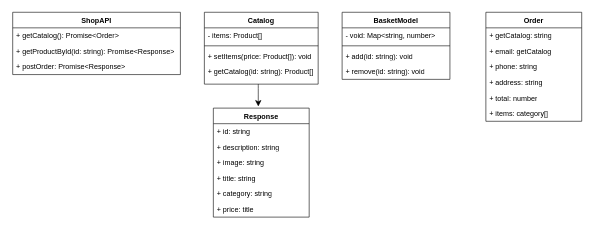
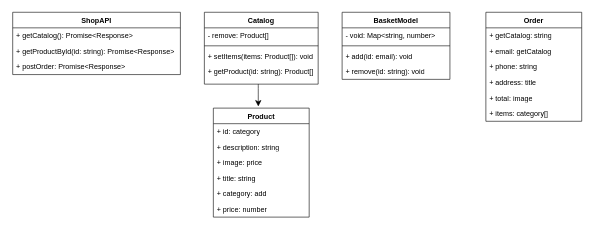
node "+ getCatalog(): Promise<Order>": label "+ getCatalog(): Promise<Order>" -> "+ getCatalog(): Promise<Response>"
node "- items: Product[]": label "- items: Product[]" -> "- remove: Product[]"
node "+ add(id: string): void": label "+ add(id: string): void" -> "+ add(id: email): void"
node "+ setItems(price: Product[]): void": label "+ setItems(price: Product[]): void" -> "+ setItems(items: Product[]): void"
node "+ getCatalog(id: string): Product[]": label "+ getCatalog(id: string): Product[]" -> "+ getProduct(id: string): Product[]"
node "+ address: string": label "+ address: string" -> "+ address: title"
node "+ total: number": label "+ total: number" -> "+ total: image"
node "Response": label "Response" -> "Product"
node "+ id: string": label "+ id: string" -> "+ id: category"
node "+ image: string": label "+ image: string" -> "+ image: price"
node "+ category: string": label "+ category: string" -> "+ category: add"
node "+ price: title": label "+ price: title" -> "+ price: number"
